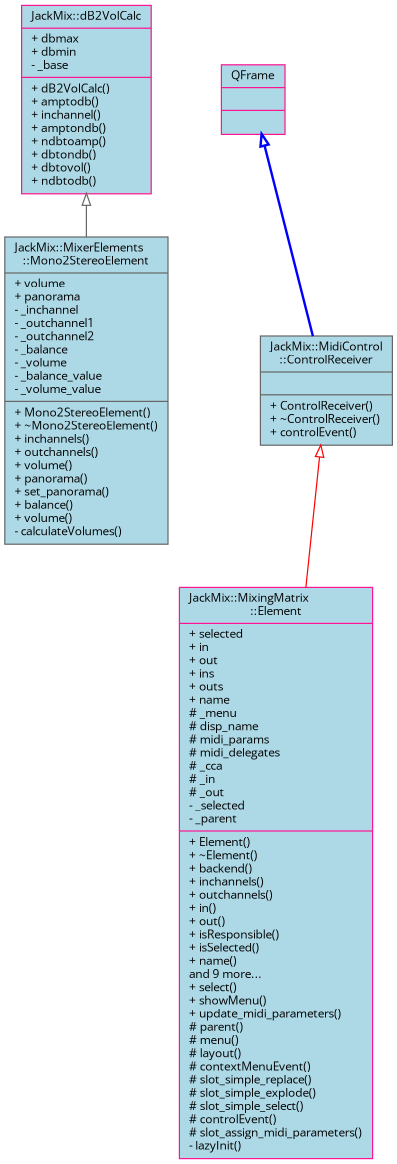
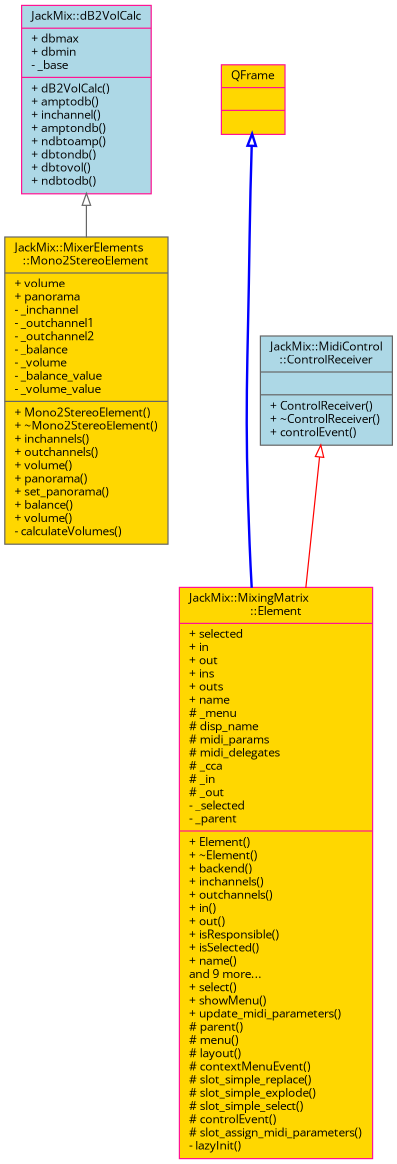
node "QFrame": fillcolor lightblue -> gold
edge "JackMix::MidiControl" -> "QFrame": now "JackMix::MixingMatrix" -> "QFrame"
node "JackMix::MixerElements": fillcolor lightblue -> gold
node "JackMix::MixingMatrix": fillcolor lightblue -> gold
